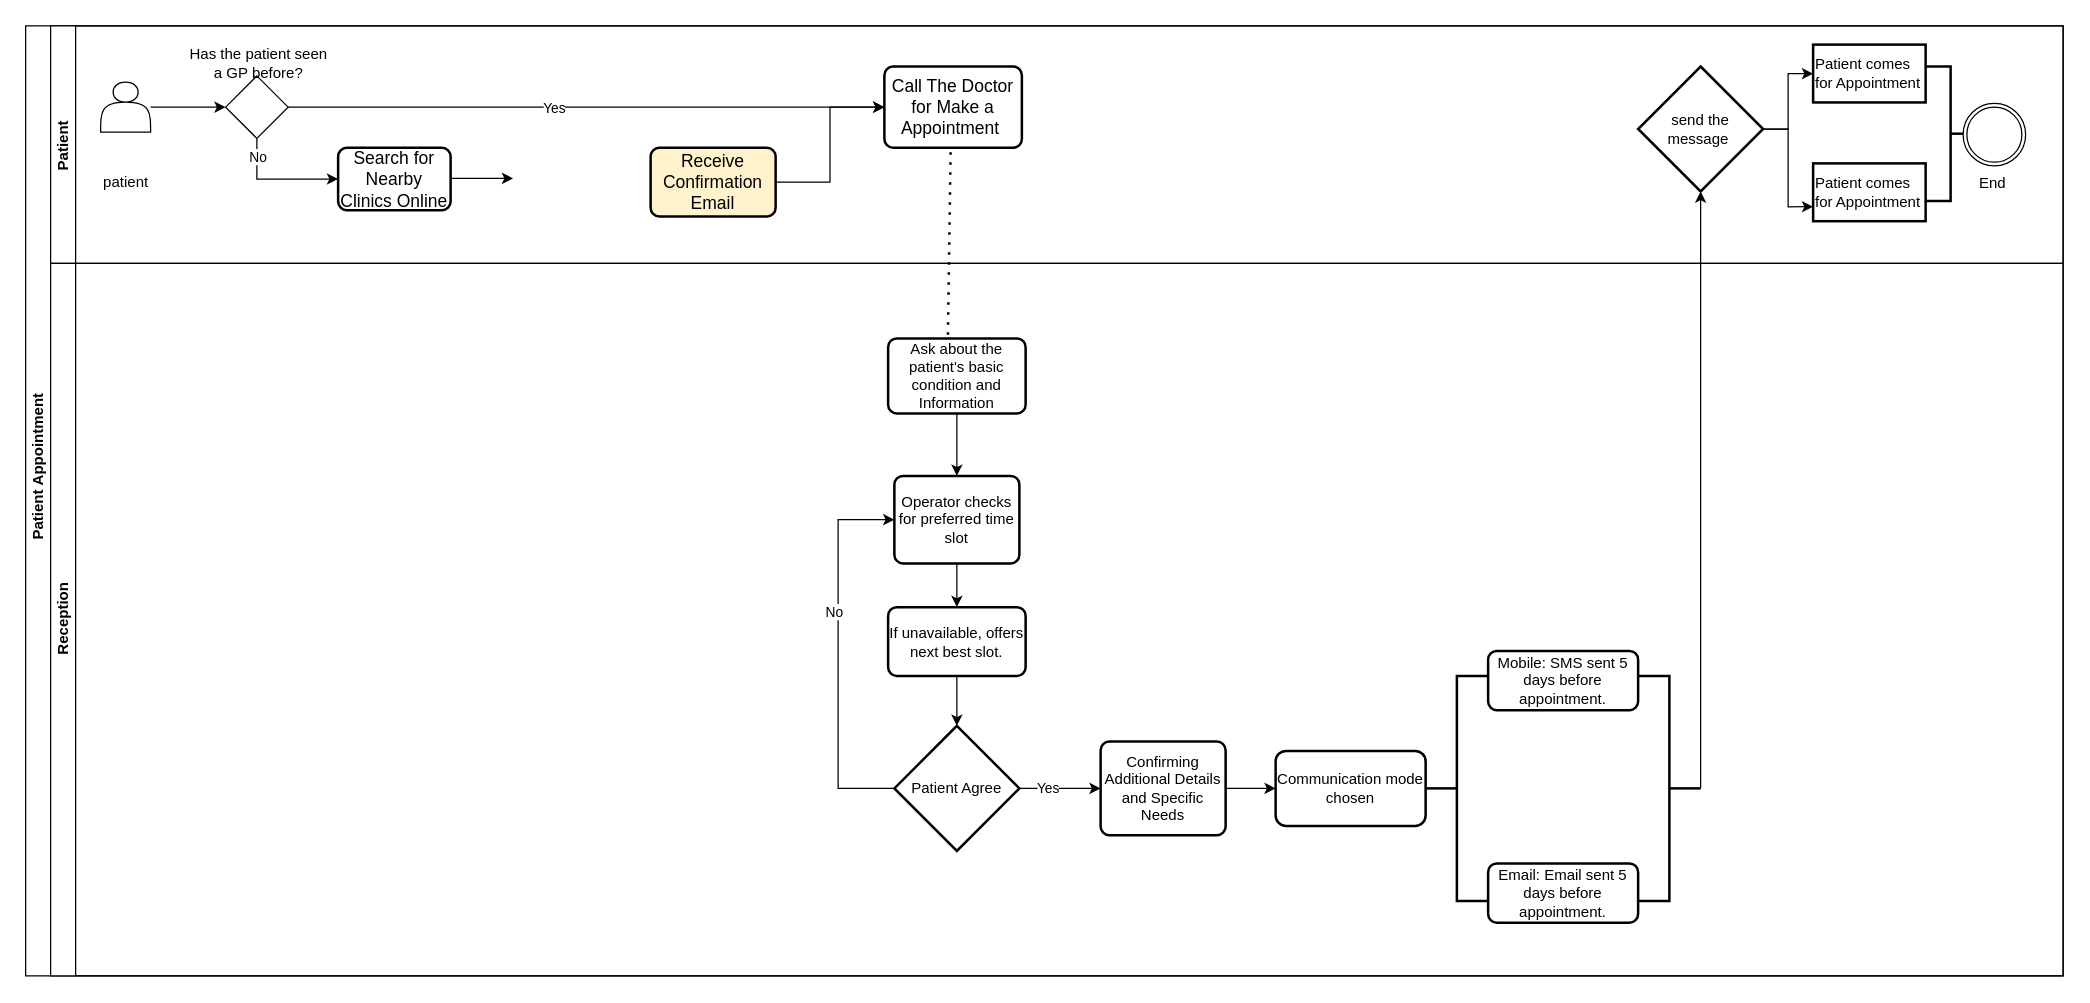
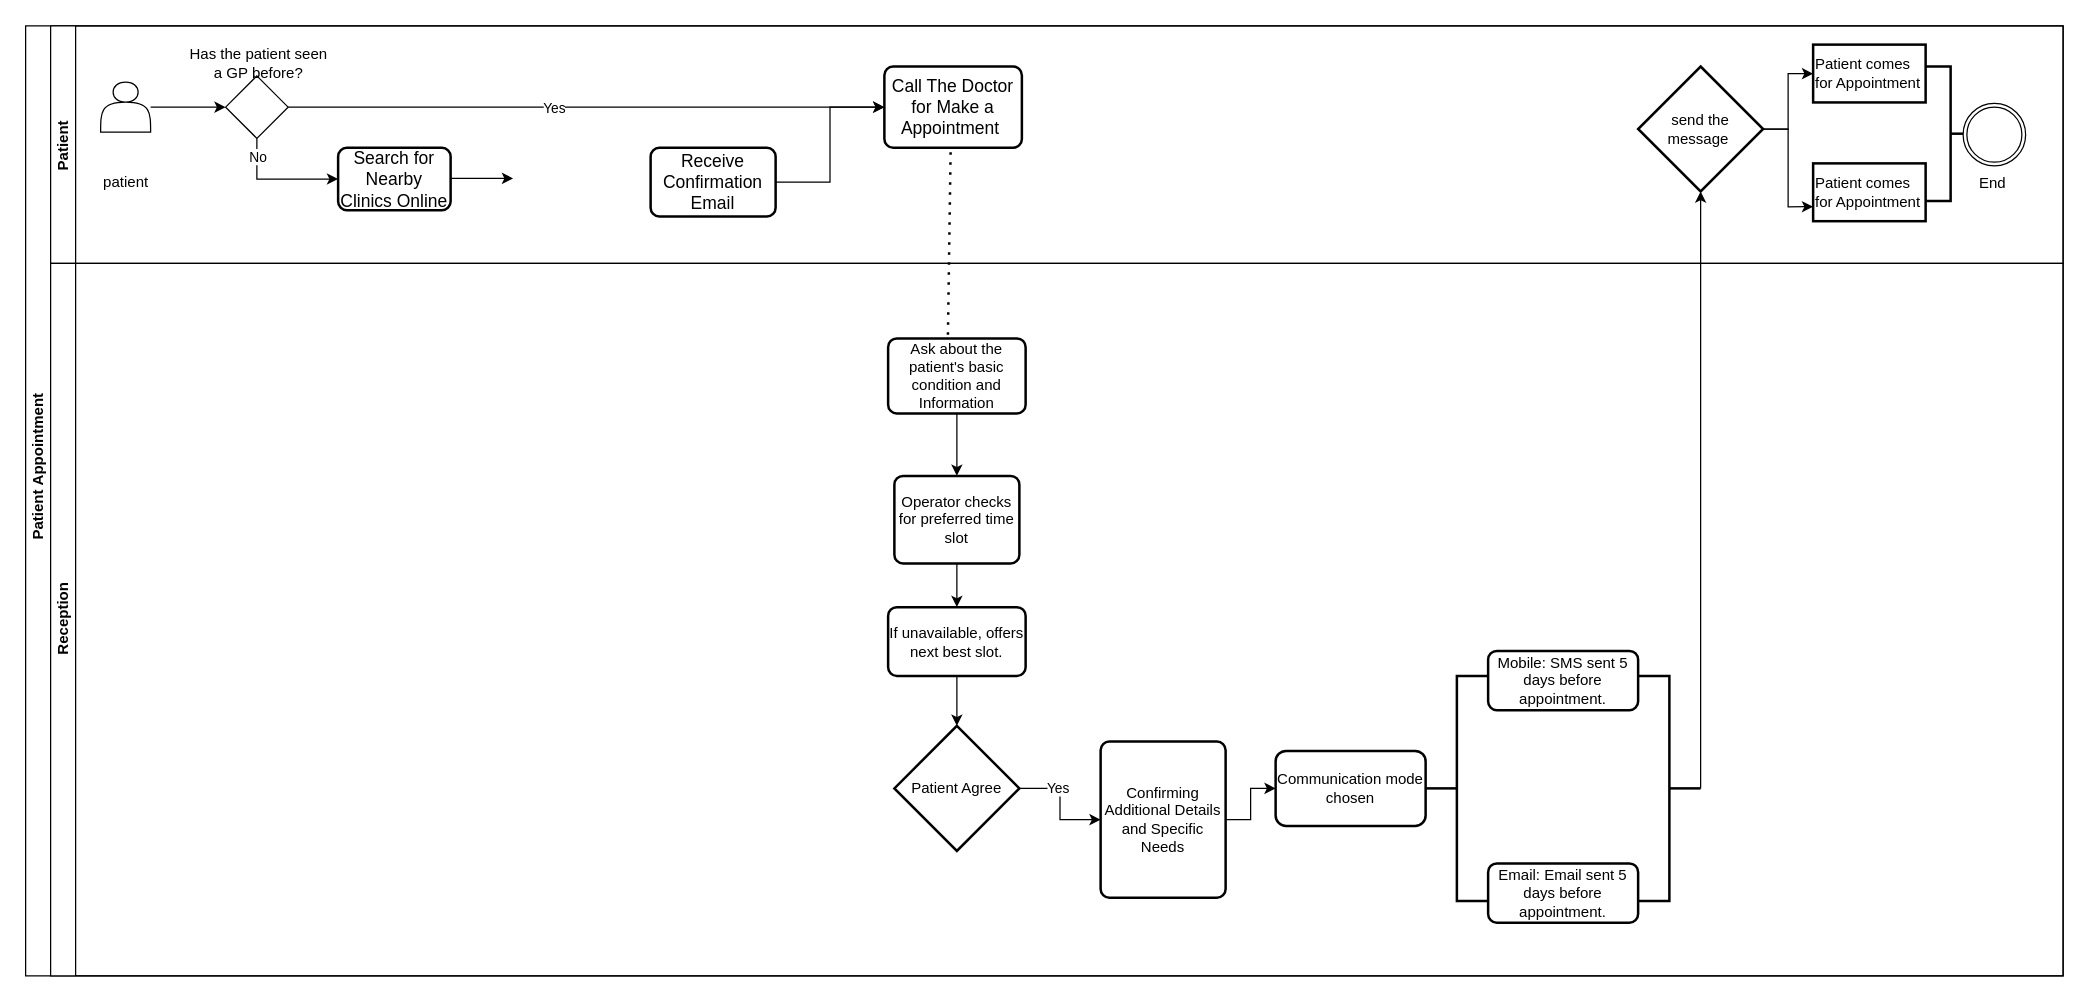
node "Receive Confirmation Email": fillcolor #fff2cc -> #ffffff
edge "Patient Agree" -> "Operator checks for preferred time slot": removed, label "No"
node "Confirming Additional Details and Specific Needs": size 125x94 -> 125x156
